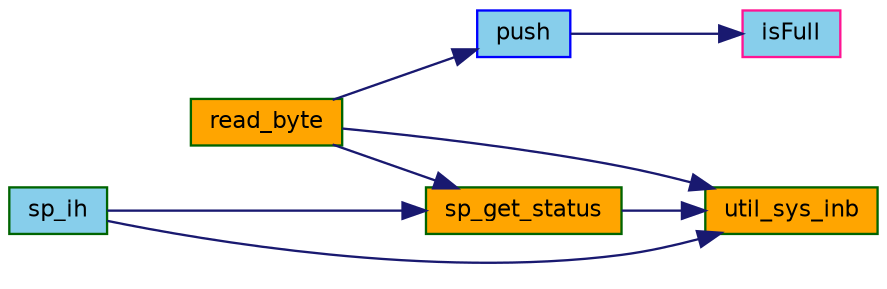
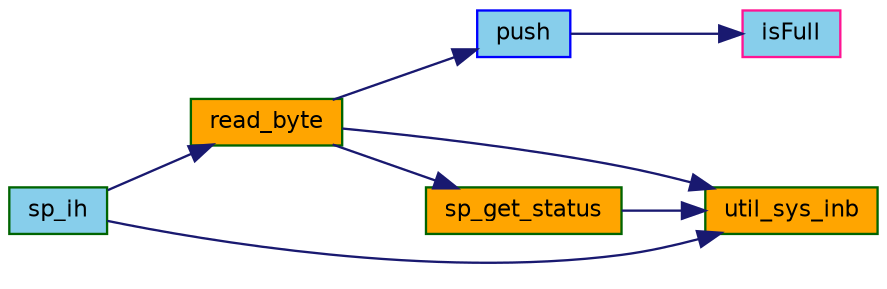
edge "sp_ih" -> "sp_get_status": now "sp_ih" -> "read_byte"
